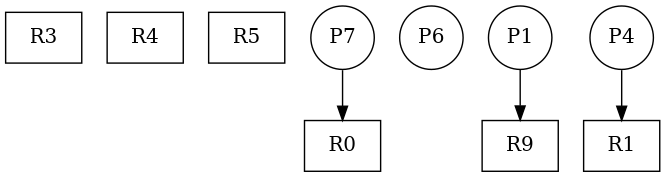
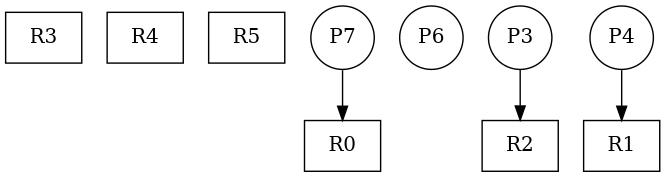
node "P1": label "P1" -> "P3"
node "R9": label "R9" -> "R2"
